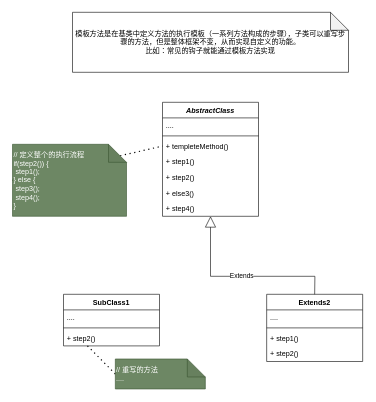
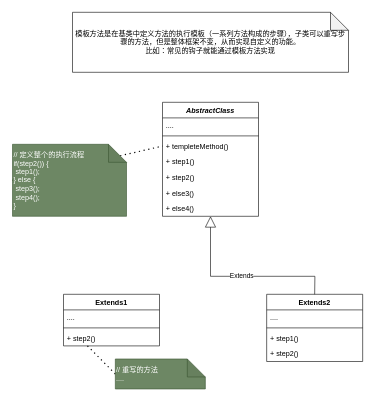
node "+ step4()": label "+ step4()" -> "+ else4()"
node "SubClass1": label "SubClass1" -> "Extends1"
